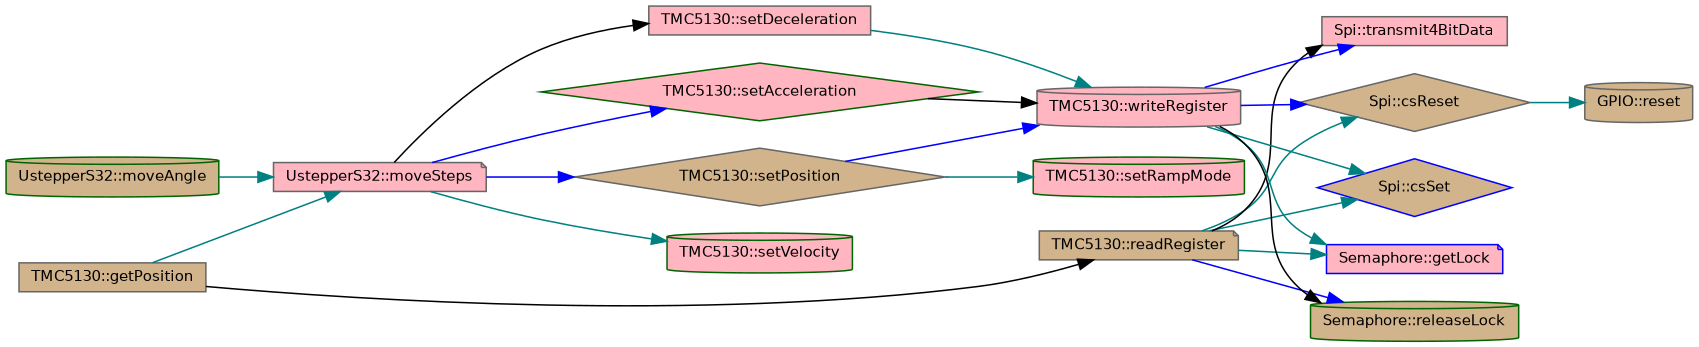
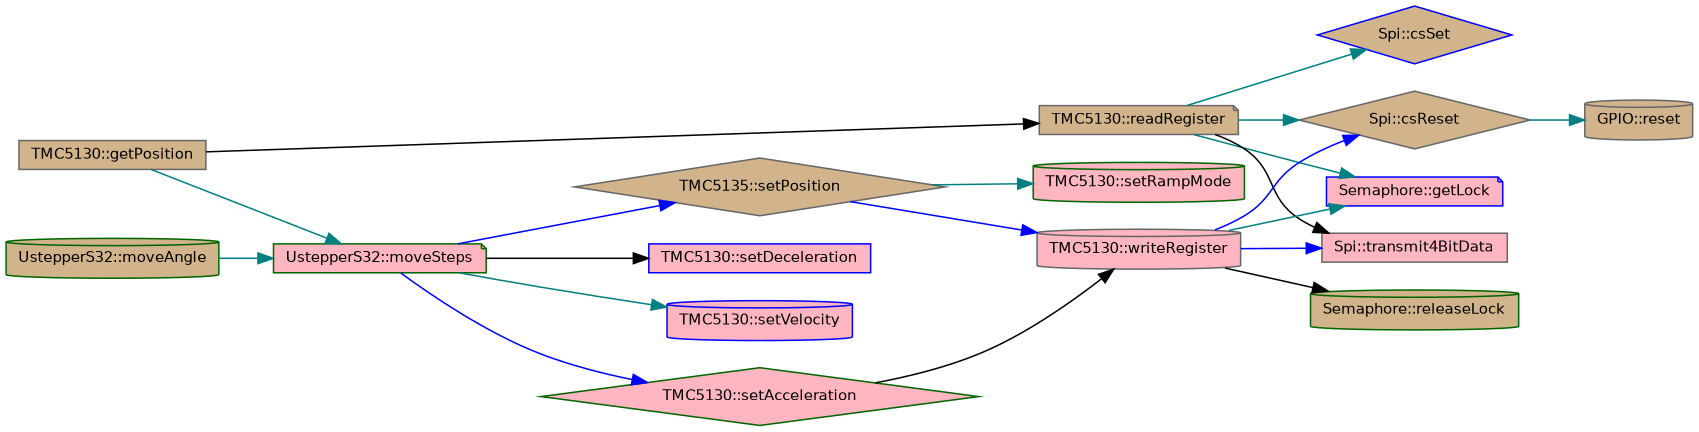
node "TMC5130::setDeceleration": color gray40 -> blue
edge "TMC5130::setDeceleration" -> "TMC5130::writeRegister": removed
edge "TMC5130::writeRegister" -> "Spi::csSet": removed
node "UstepperS32::moveSteps": color gray40 -> darkgreen
node "TMC5130::setPosition": label "TMC5130::setPosition" -> "TMC5135::setPosition"
node "TMC5130::setVelocity": color darkgreen -> blue
edge "TMC5130::readRegister" -> "Semaphore::releaseLock": removed
